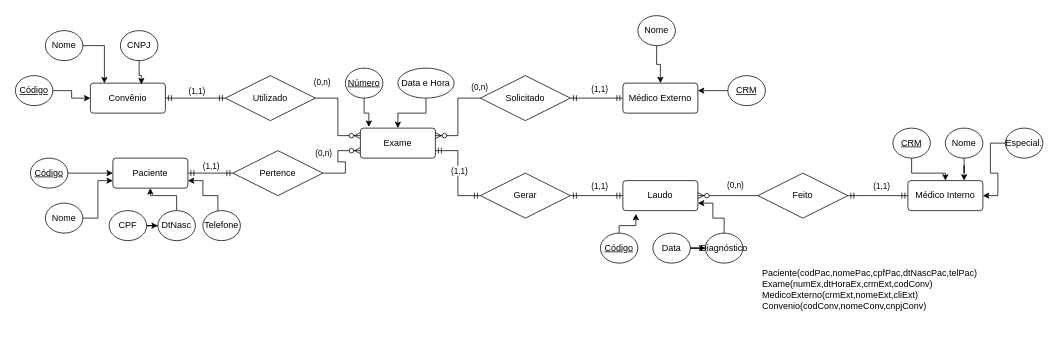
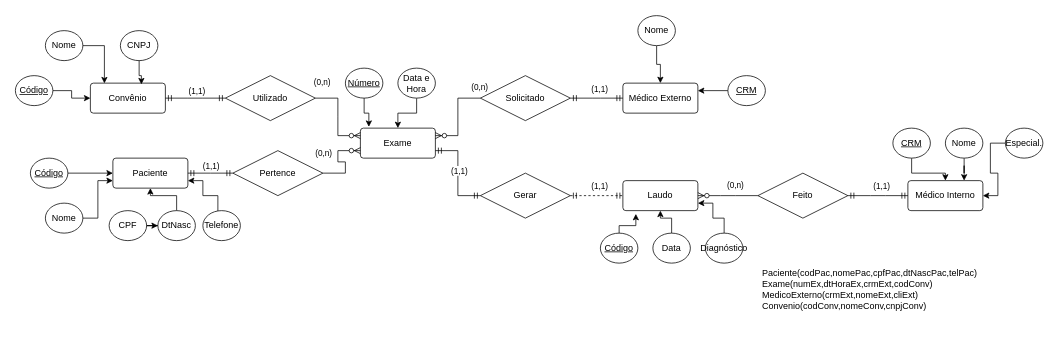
node "Data e Hora": size 56x30 -> 38x30
edge "Gerar" -- "Laudo": style solid -> dashed
edge "Data" -> "Diagnóstico": now "Data" -> "Laudo"
